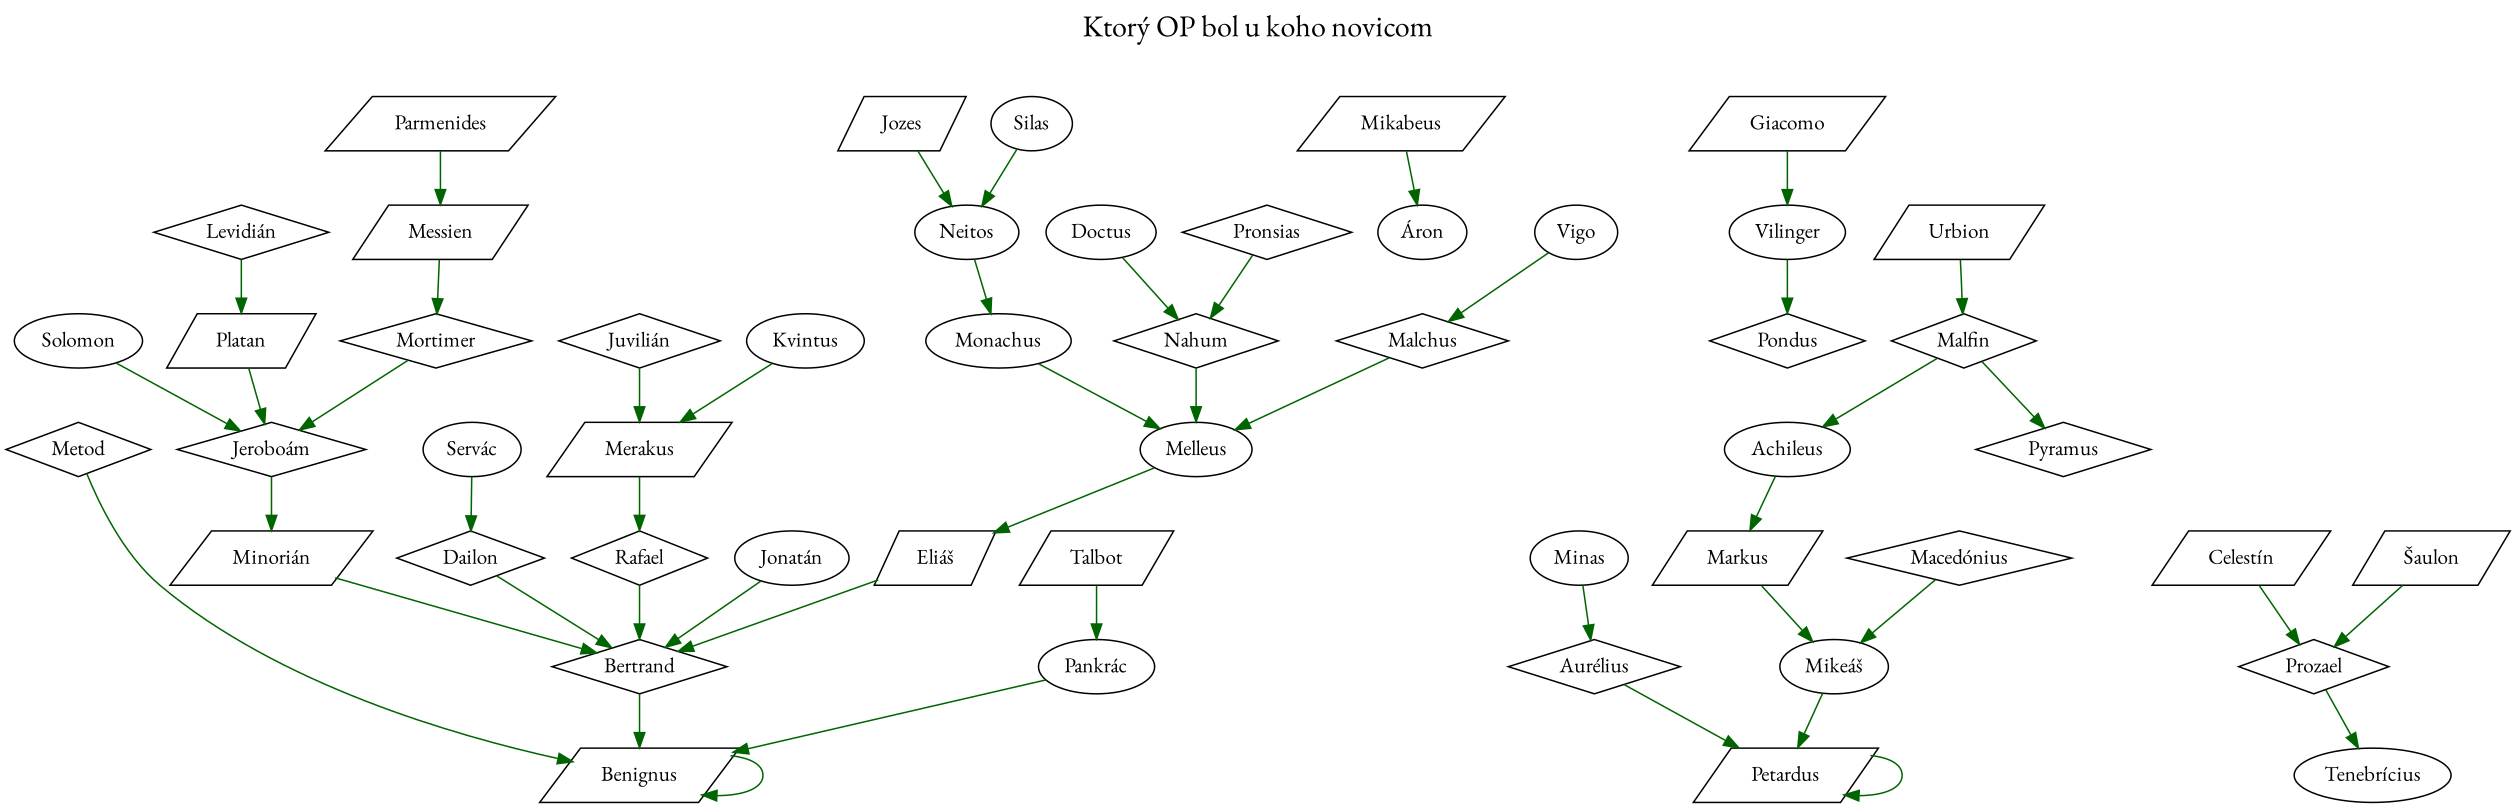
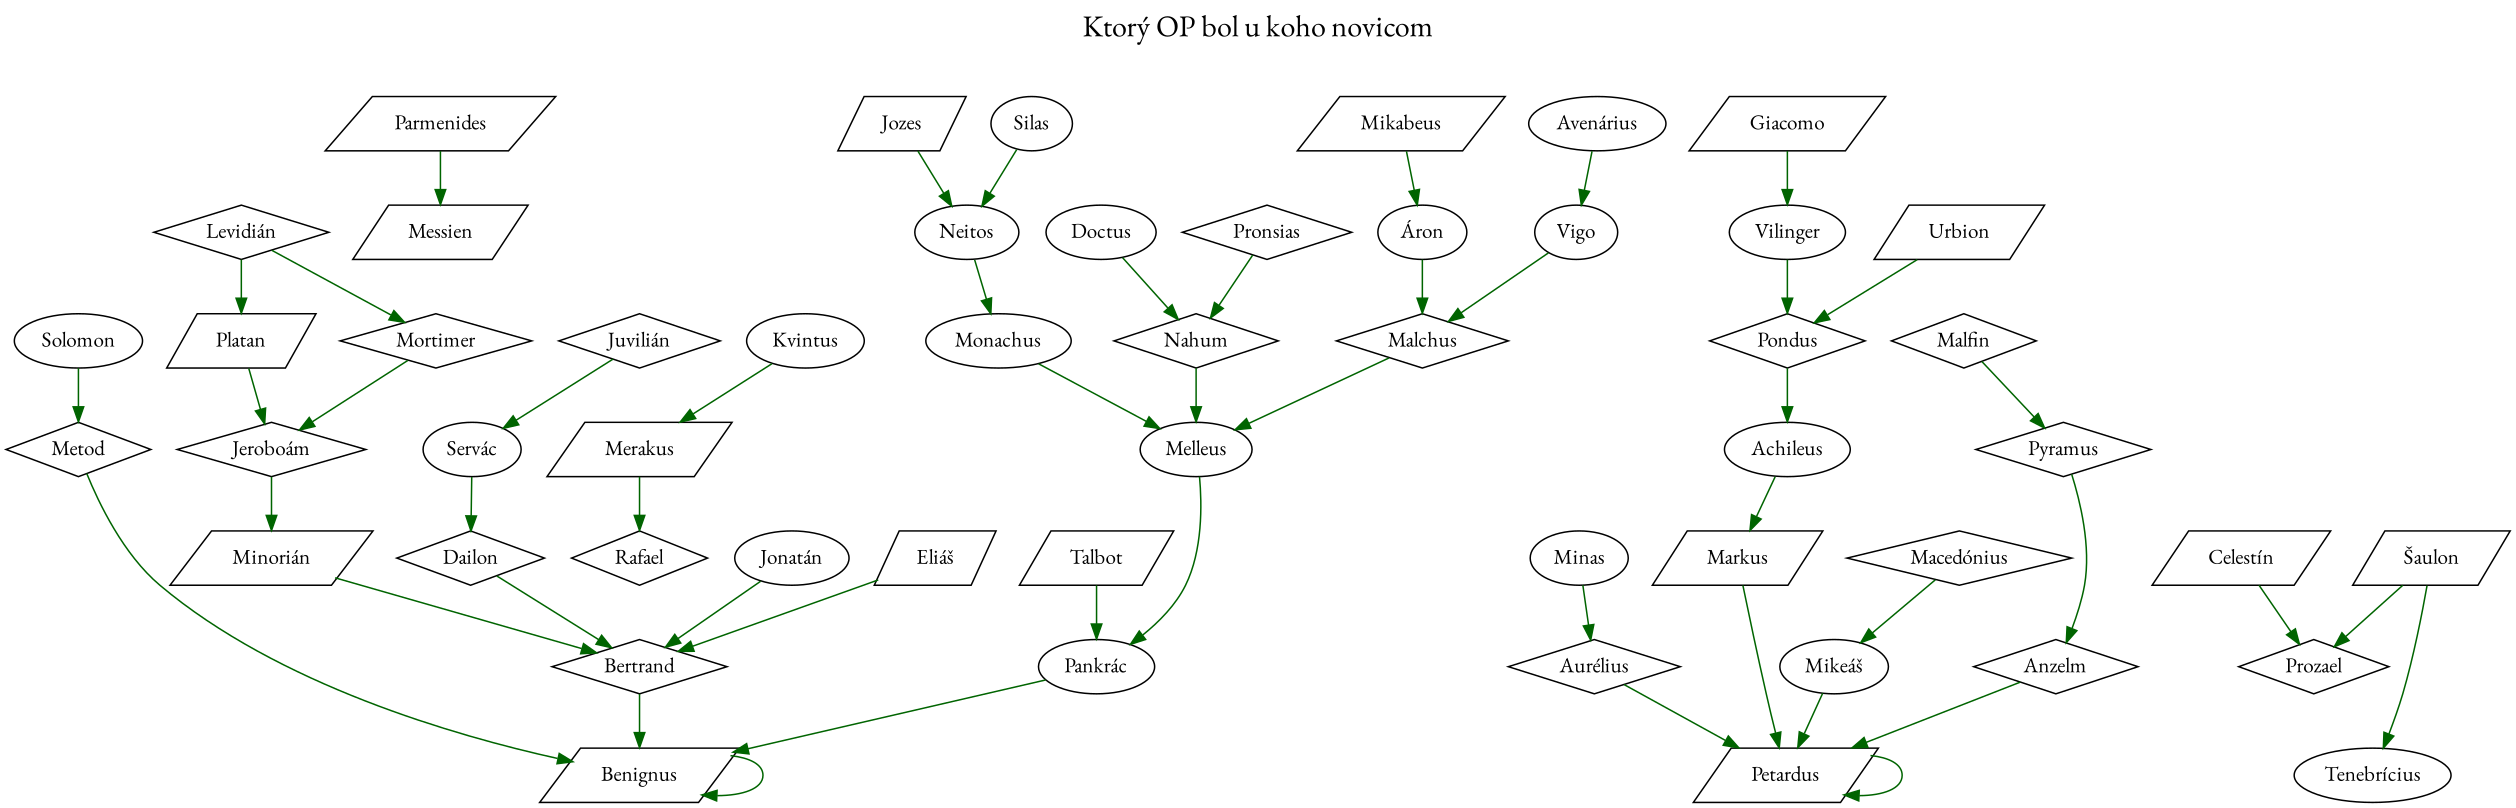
node "Avenárius": added
edge "Messien" -> "Mortimer": now "Levidián" -> "Mortimer"
edge "Áron" -> "Malchus": added
edge "Urbion" -> "Malfin": now "Urbion" -> "Pondus"
edge "Juvilián" -> "Merakus": now "Juvilián" -> "Servác"
edge "Malfin" -> "Achileus": now "Pondus" -> "Achileus"
edge "Solomon" -> "Jeroboám": now "Solomon" -> "Metod"
edge "Melleus" -> "Eliáš": now "Melleus" -> "Pankrác"
edge "Rafael" -> "Bertrand": removed
edge "Markus" -> "Mikeáš": now "Markus" -> "Petardus"
node "Anzelm": added
edge "Prozael" -> "Tenebrícius": now "Šaulon" -> "Tenebrícius"
